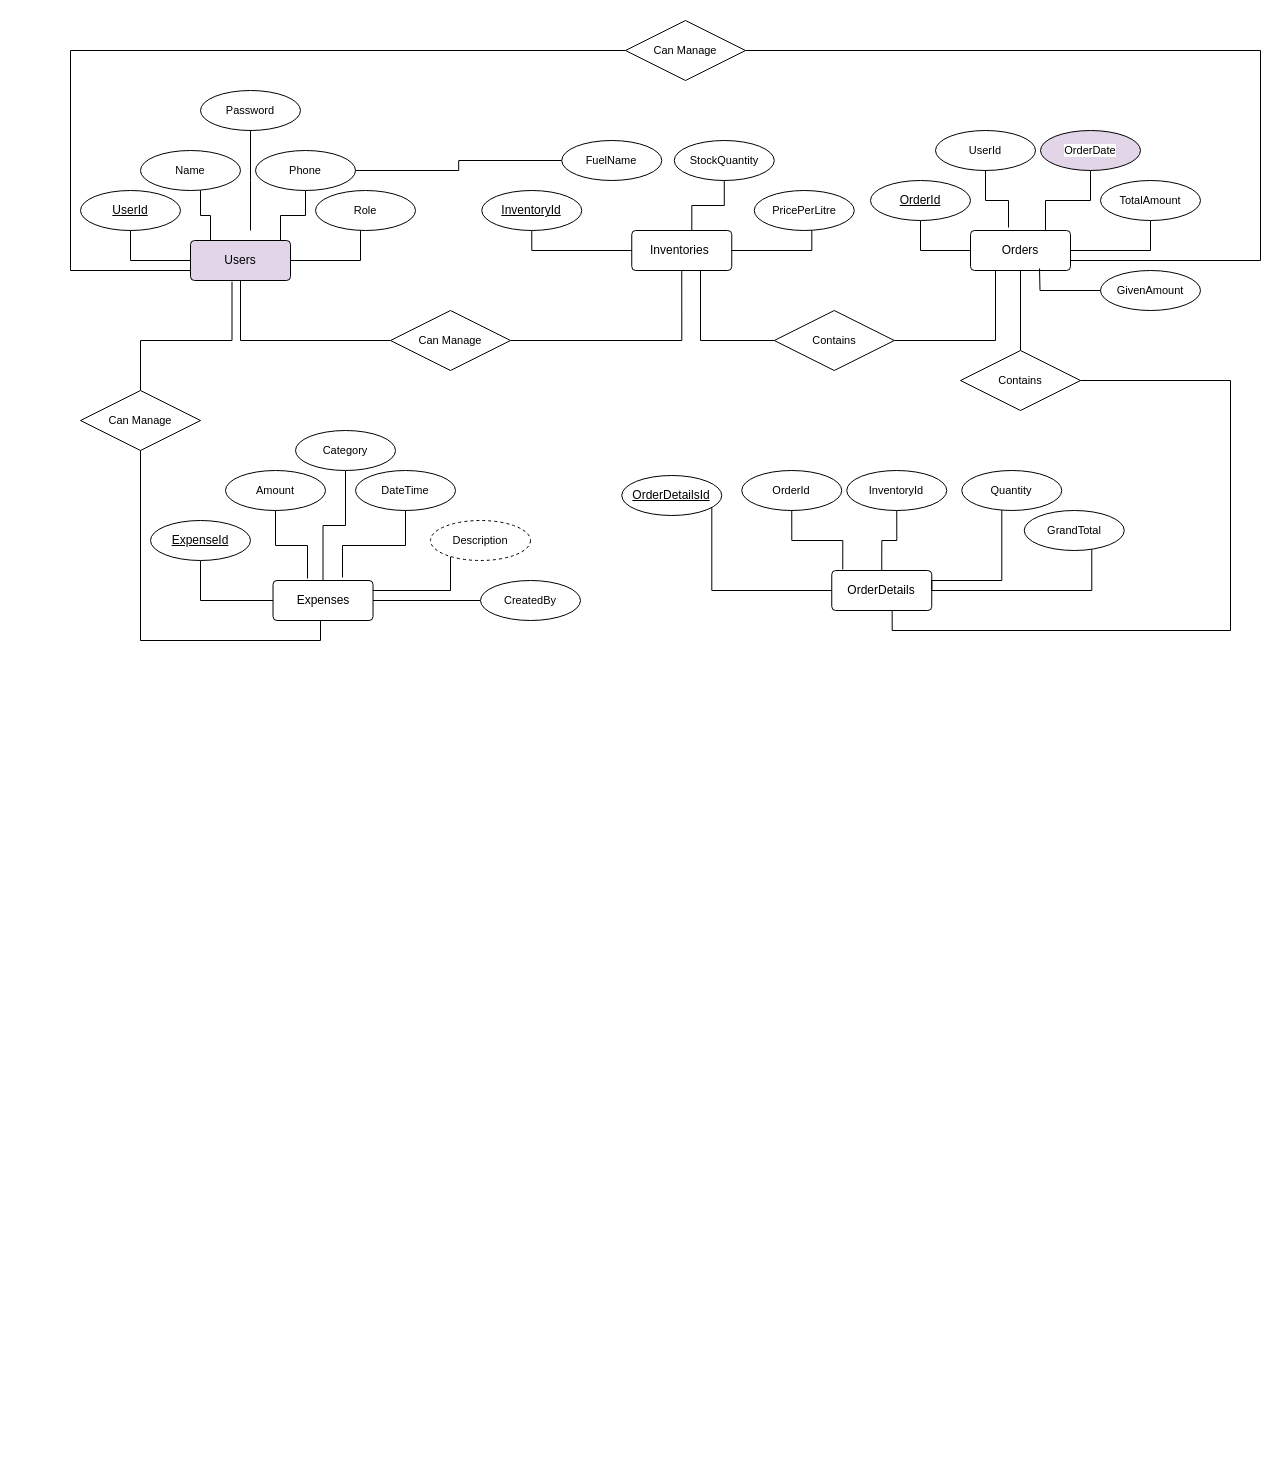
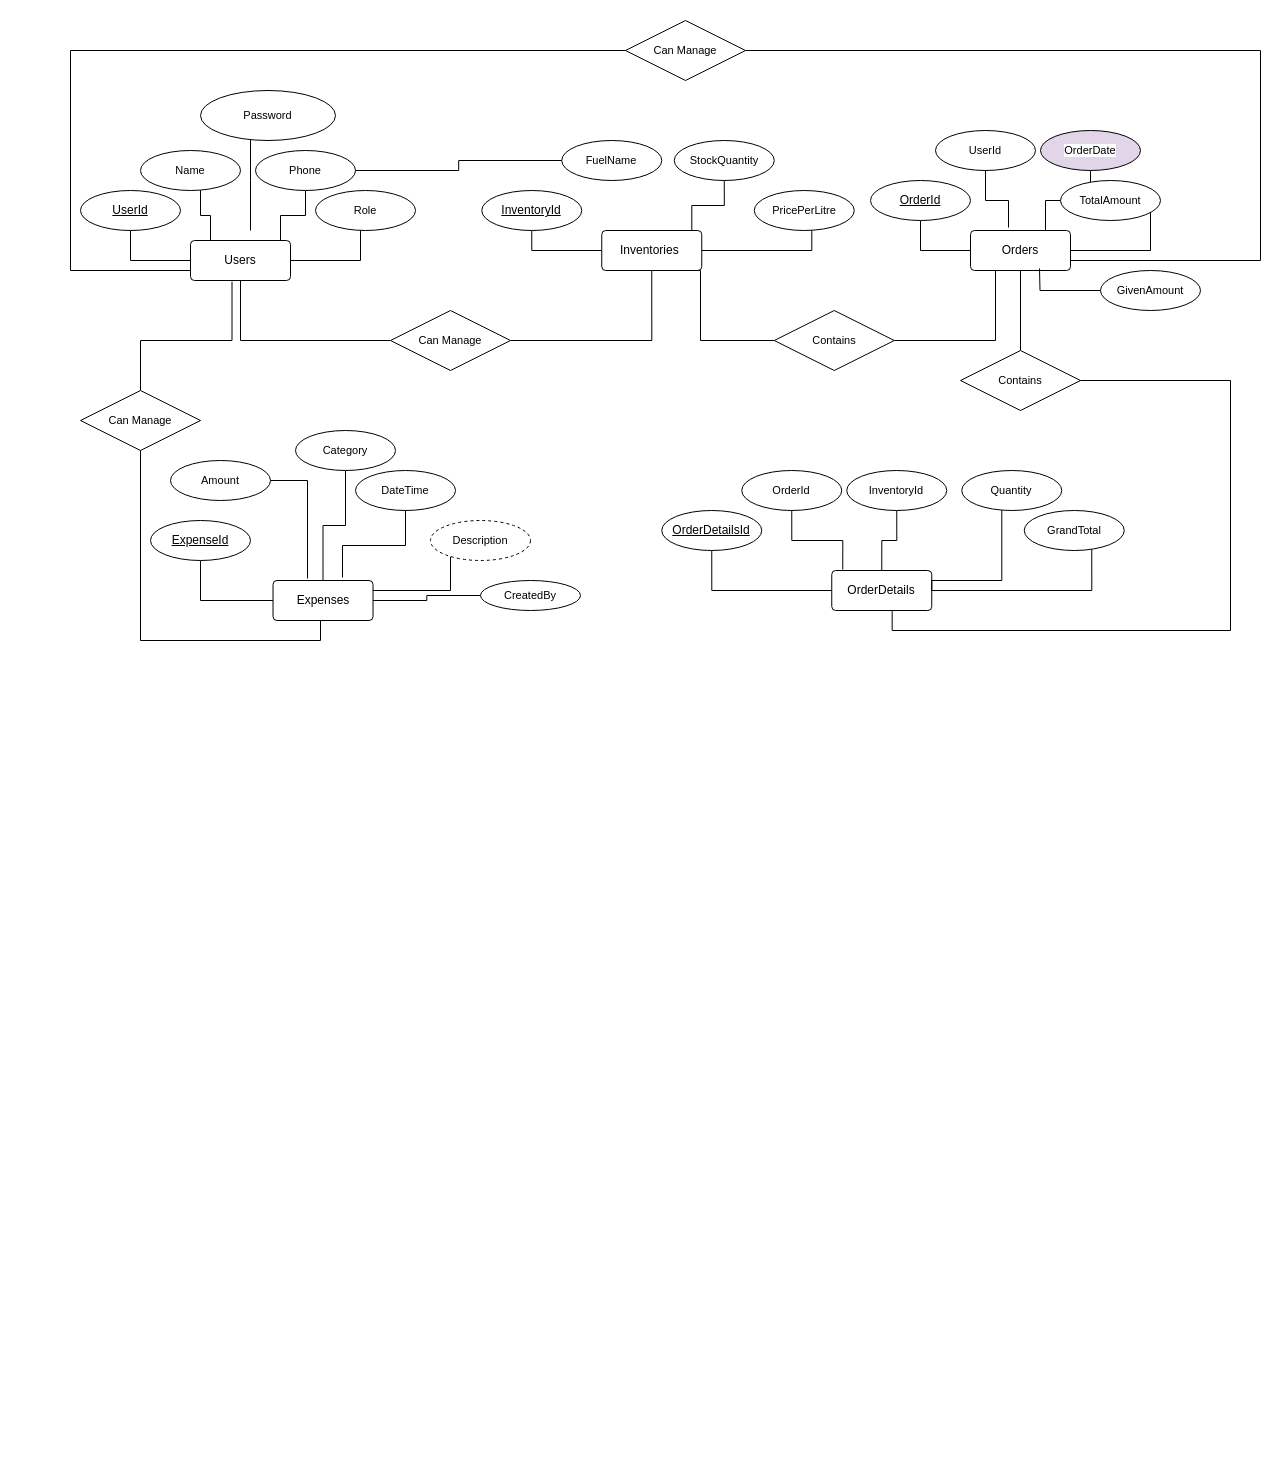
node "Password": size 100x40 -> 135x50
node "TotalAmount": moved (1151, 201) -> (1111, 201)
node "Inventories": moved (682, 251) -> (652, 251)
node "Users": fillcolor #e1d5e7 -> #ffffff
node "Amount": moved (276, 491) -> (221, 481)
node "OrderDetailsId": moved (672, 496) -> (712, 531)
node "CreatedBy": size 100x40 -> 100x30
